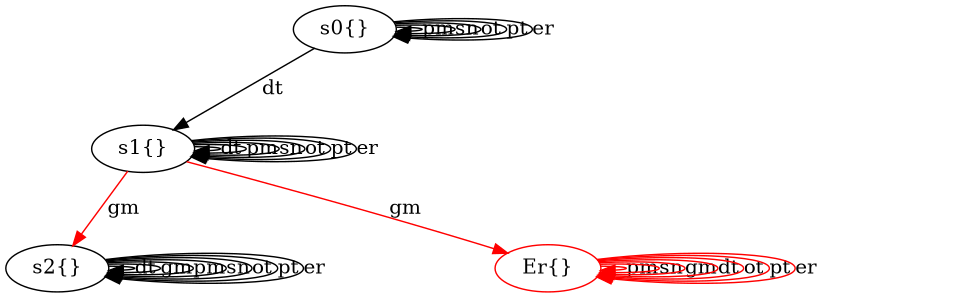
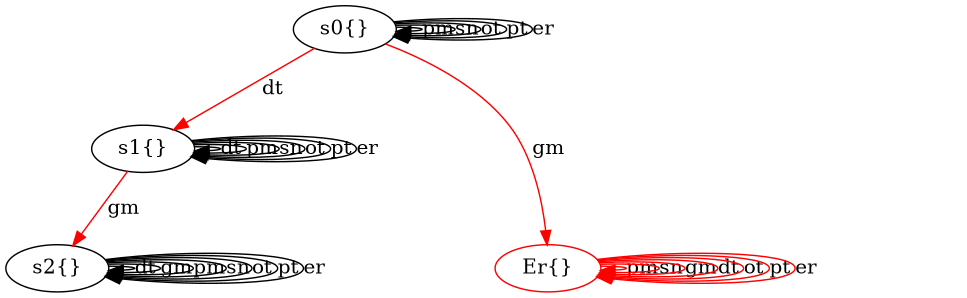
edge "s0{}" -> "s1{}": color black -> red
edge "s1{}" -> "Er{}": now "s0{}" -> "Er{}"
